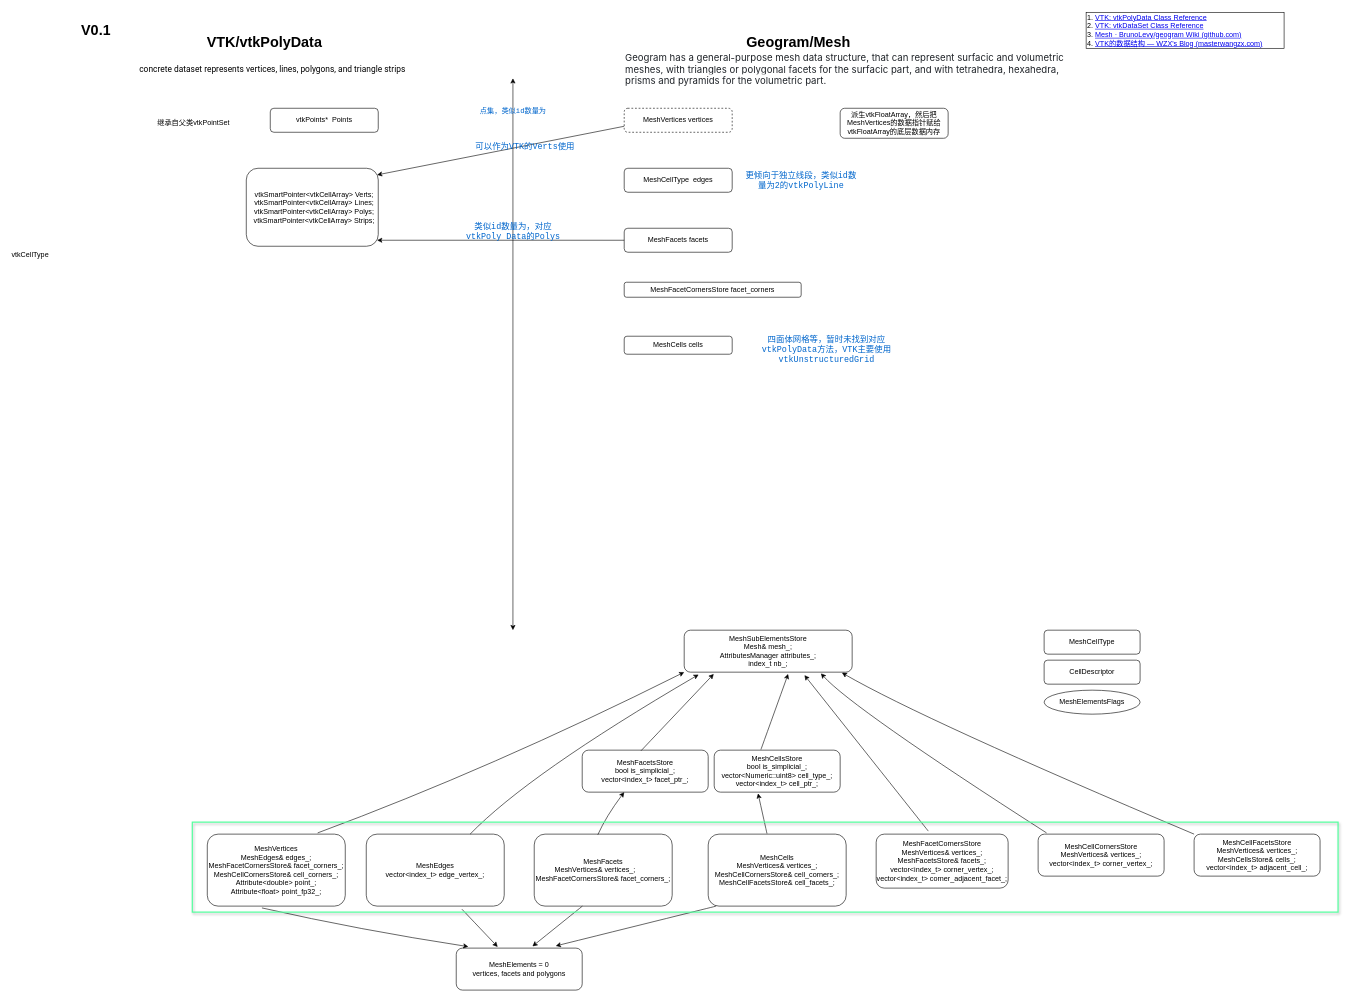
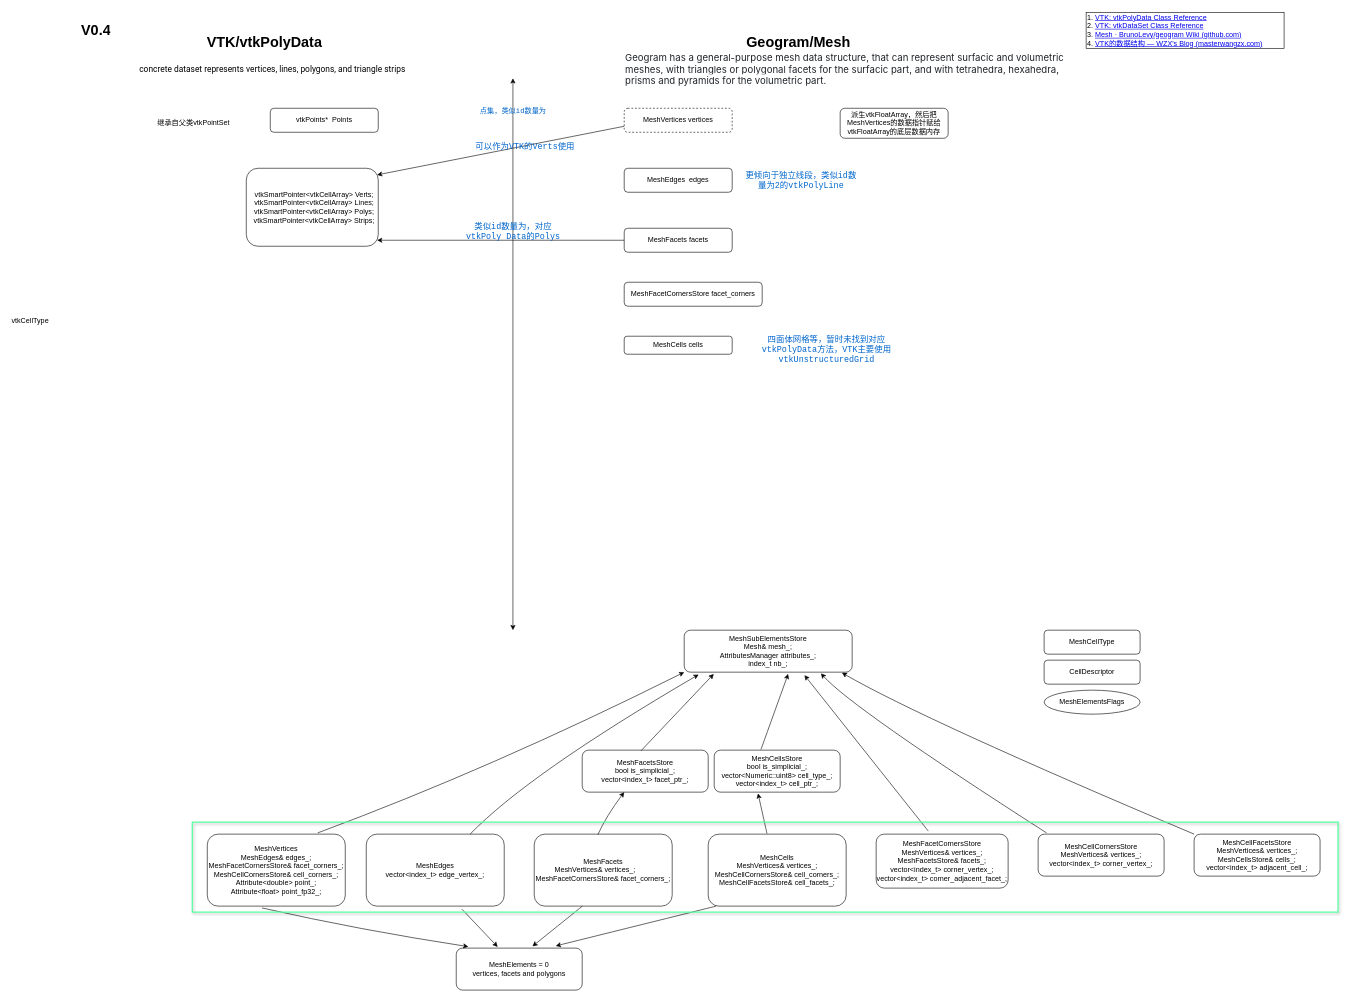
node "V0.1": label "V0.1" -> "V0.4"
node "MeshCellType edges": label "MeshCellType edges" -> "MeshEdges edges"
node "vtkCellType": moved (30, 255) -> (30, 321)
node "MeshFacetCornersStore facet_corners": size 177x15 -> 138x24
